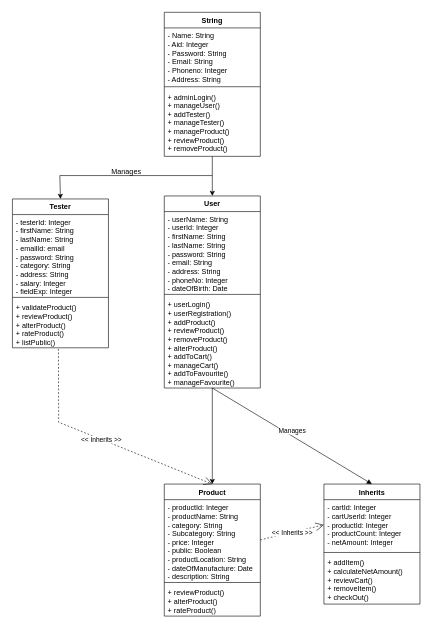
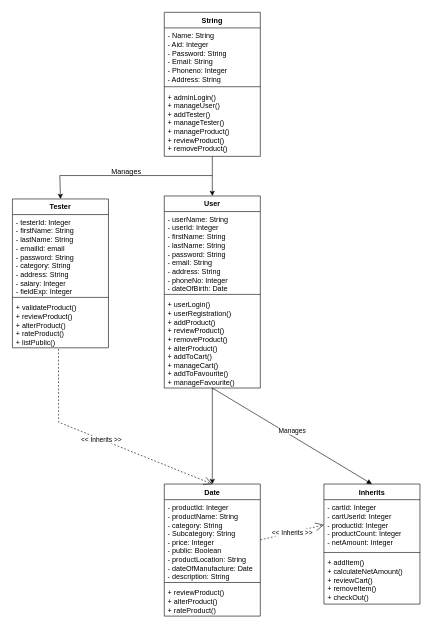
node "Product": label "Product" -> "Date"
